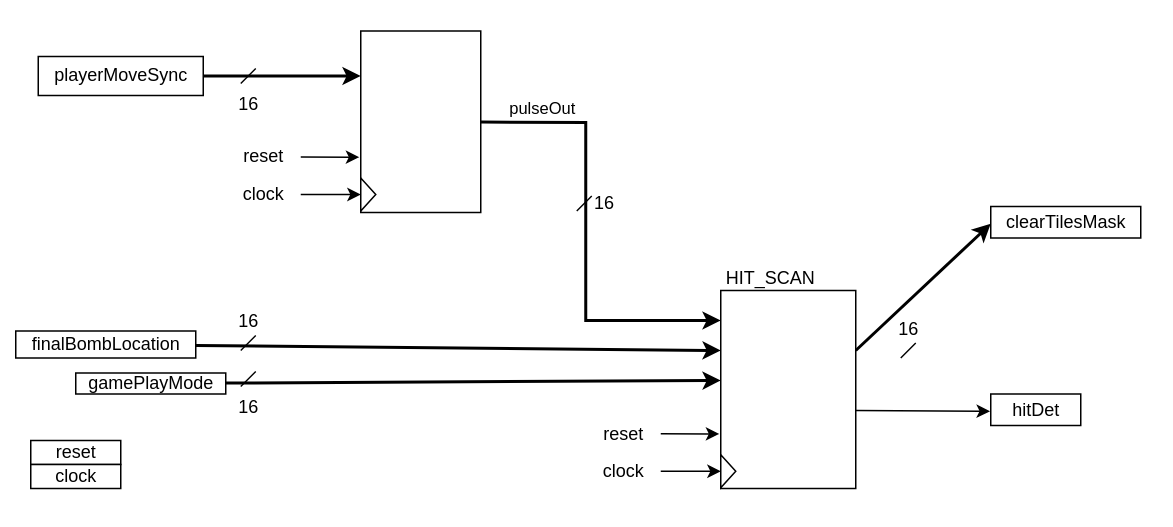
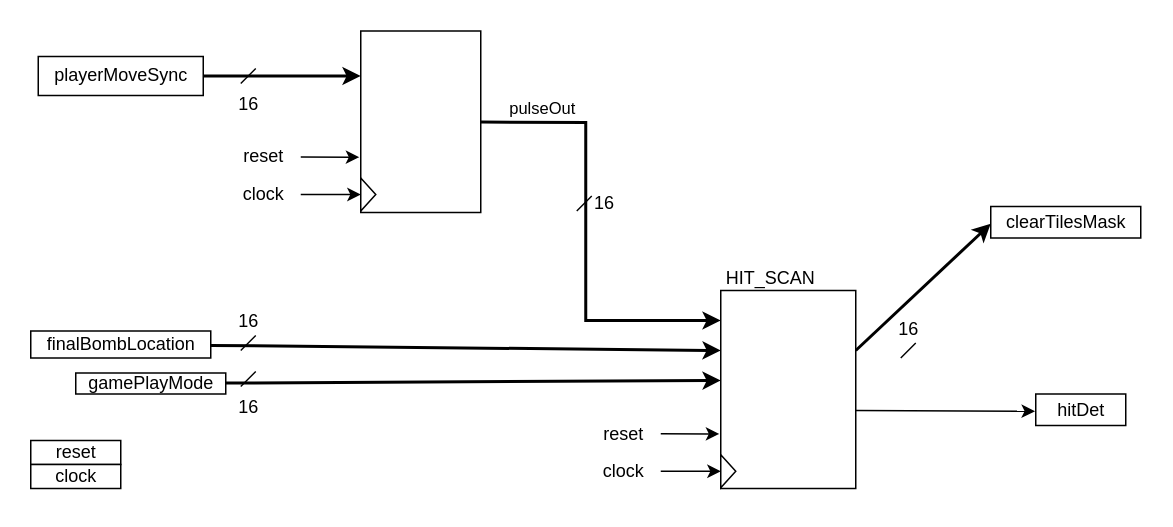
node "finalBombLocation": moved (106, 344) -> (121, 344)
node "hitDet": moved (1036, 410) -> (1081, 410)
